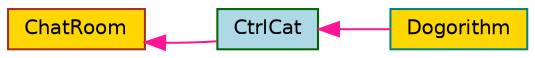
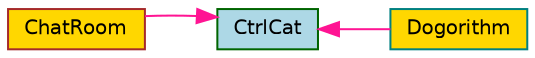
edge "CtrlCat" -> "ChatRoom": reversed
